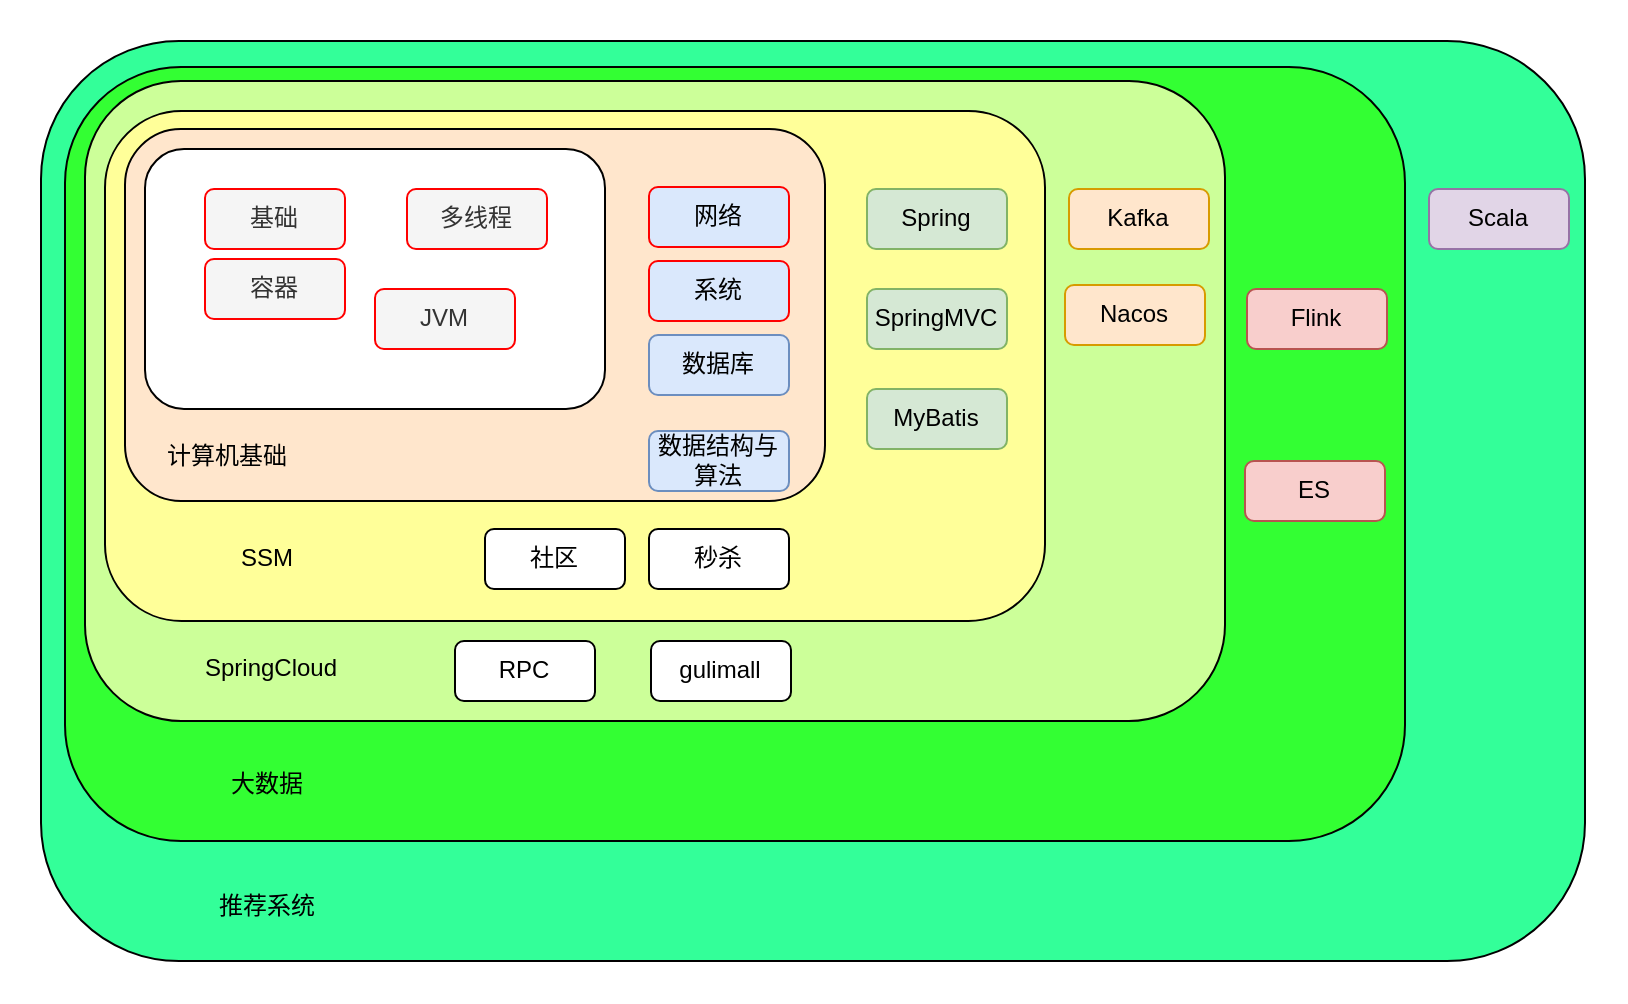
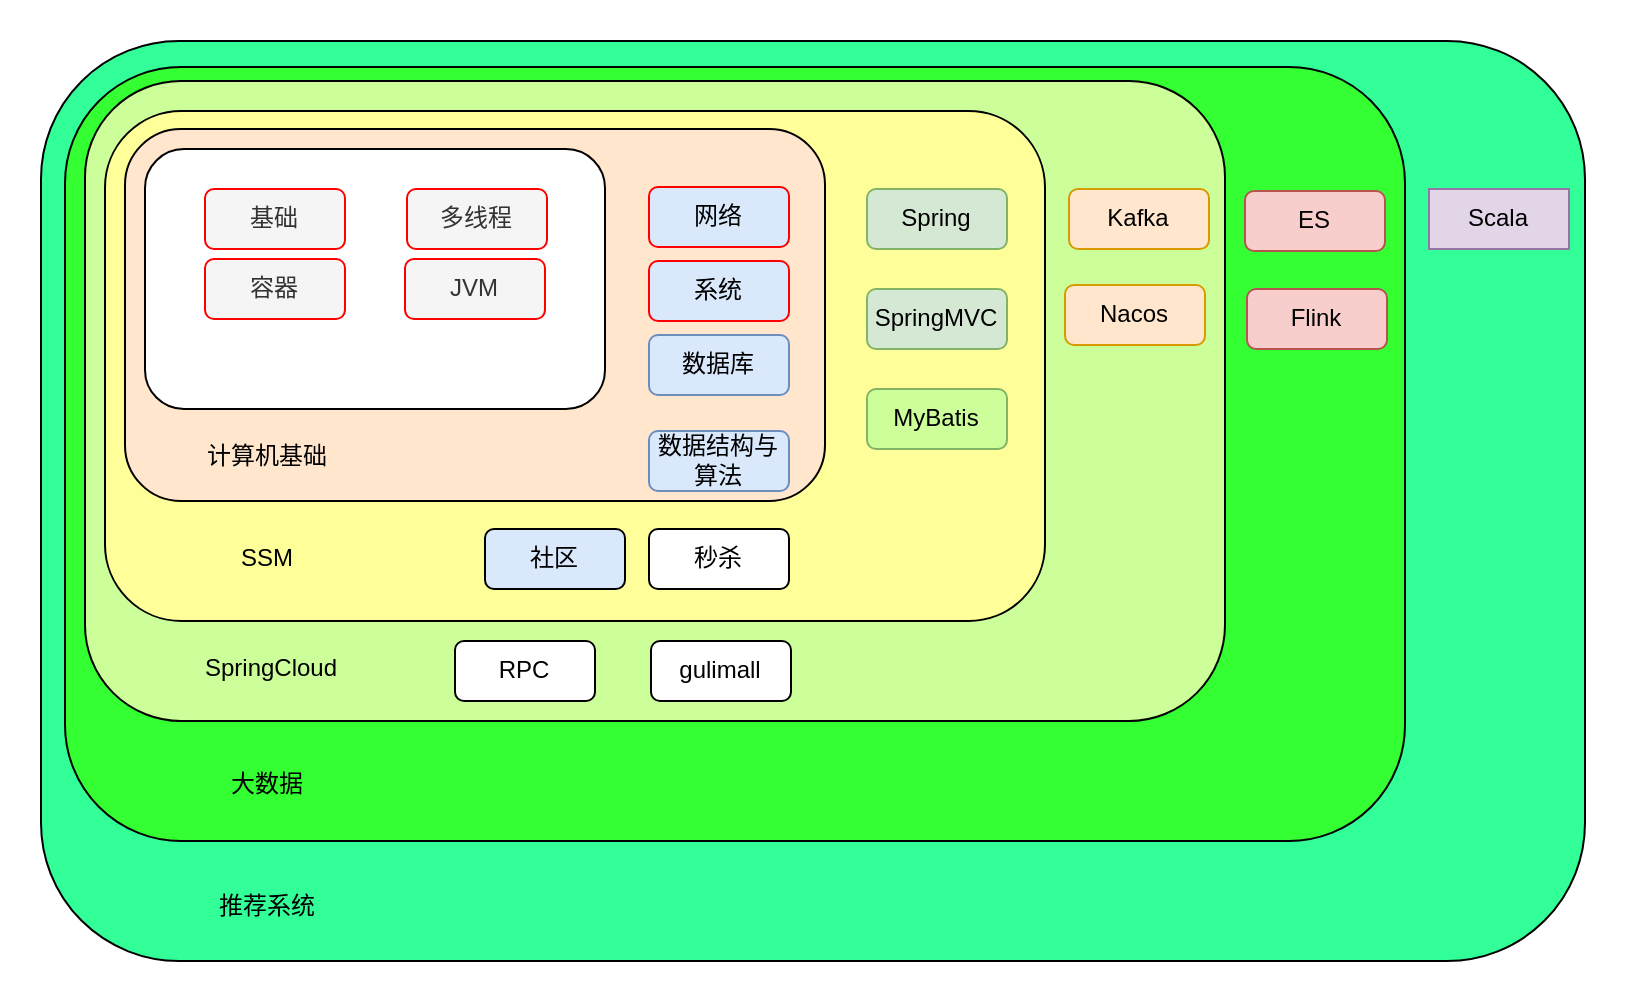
node "Scala": shape rounded rectangle -> rectangle
node "JVM": moved (445, 319) -> (475, 289)
node "MyBatis": fillcolor #d5e8d4 -> #ccff99
node "计算机基础": moved (228, 457) -> (268, 457)
node "ES": moved (1315, 491) -> (1315, 221)
node "社区": fillcolor #ffffff -> #dae8fc
